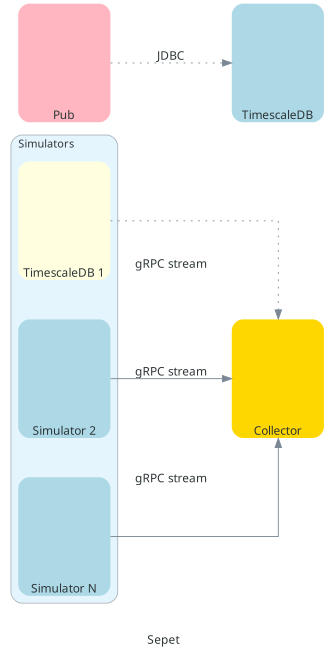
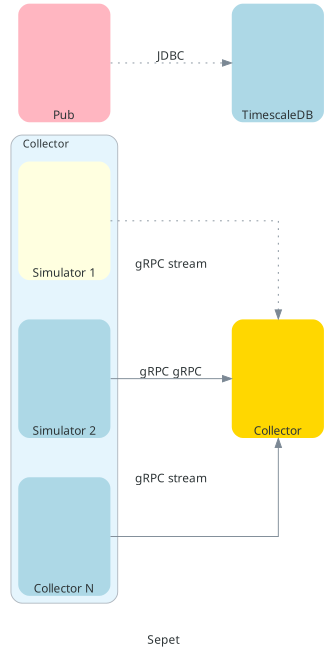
cluster "Simulators": label "Simulators" -> "Collector"
node "TimescaleDB 1": label "TimescaleDB 1" -> "Simulator 1"
edge "Simulator 2" -> "Collector": label "gRPC stream" -> "gRPC gRPC"
node "Simulator N": label "Simulator N" -> "Collector N"
